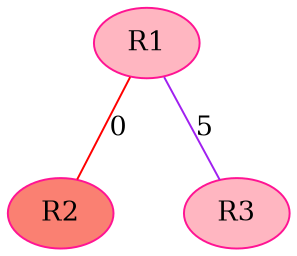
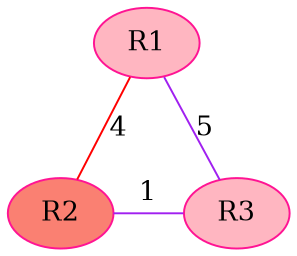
edge "R1" -- "R2": label "0" -> "4"
edge "R2" -- "R3": added, label "1"
